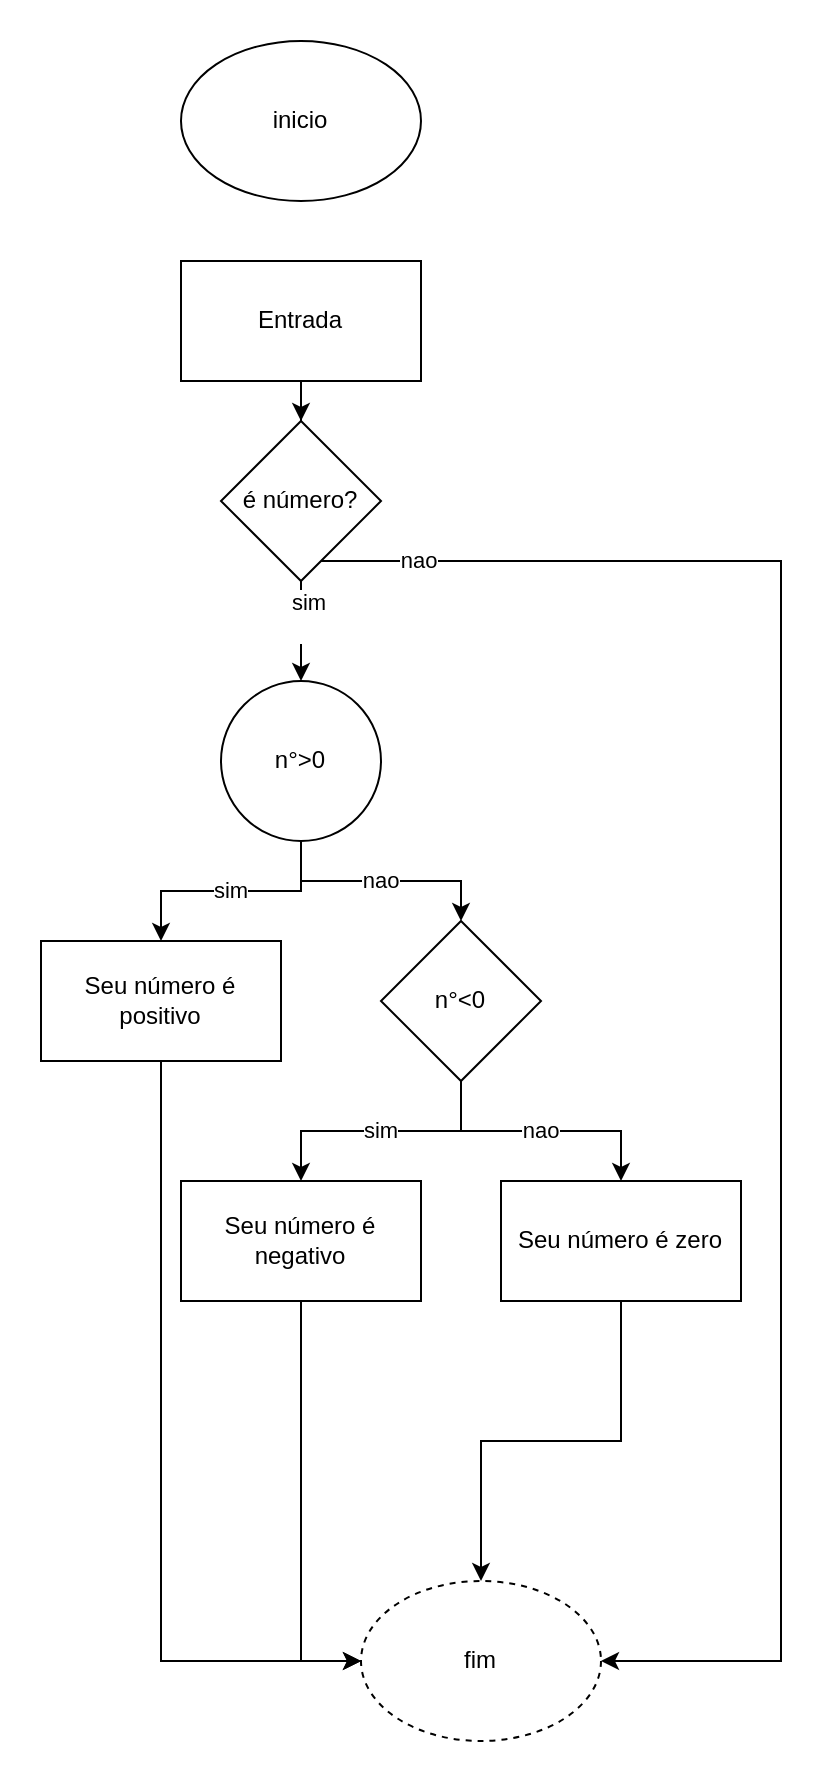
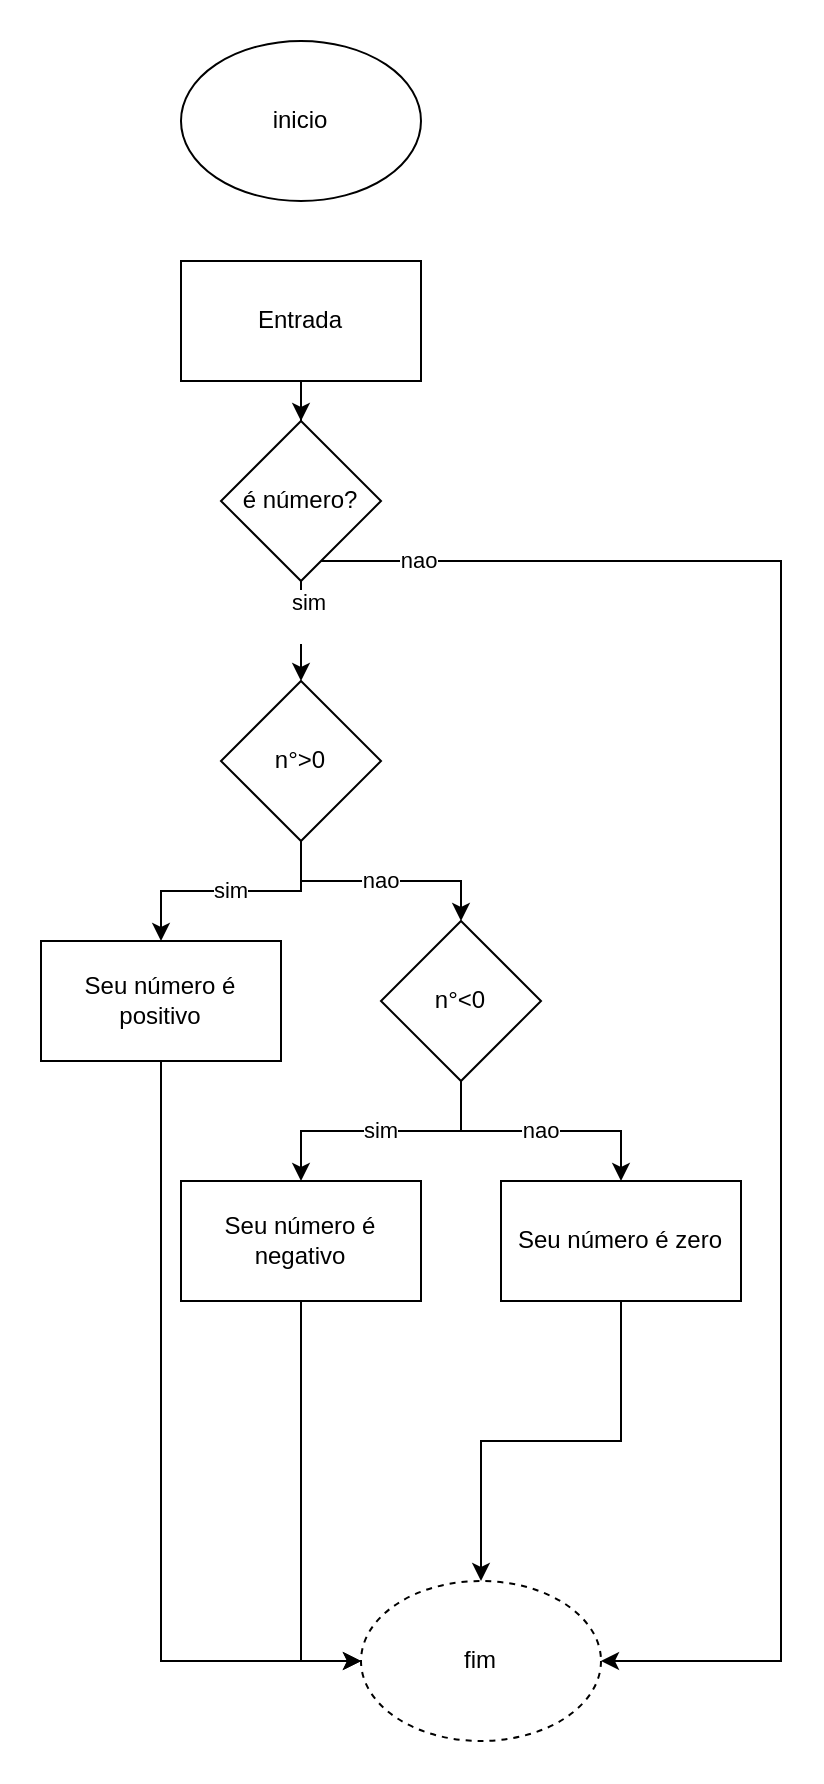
node "n°>0": shape ellipse -> diamond
